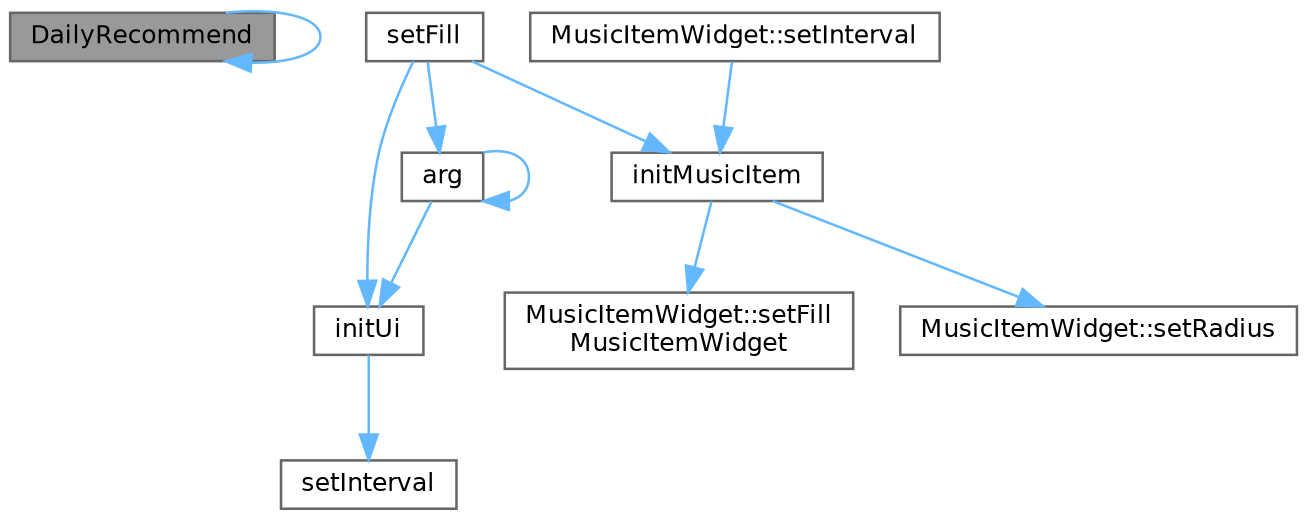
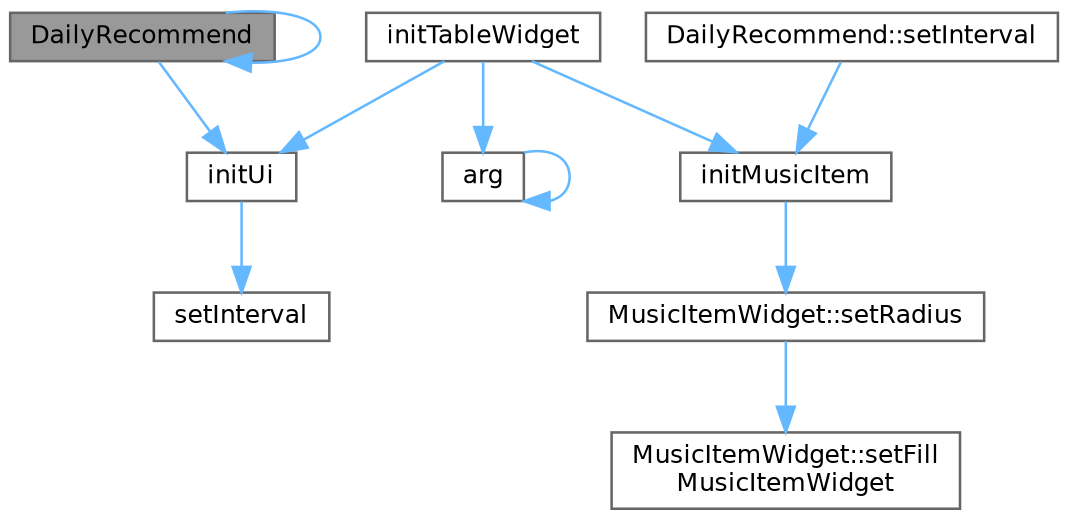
node "setFill": label "setFill" -> "initTableWidget"
node "MusicItemWidget::setInterval": label "MusicItemWidget::setInterval" -> "DailyRecommend::setInterval"
edge "initMusicItem" -> "MusicItemWidget::setFill MusicItemWidget": now "MusicItemWidget::setRadius" -> "MusicItemWidget::setFill MusicItemWidget"
edge "arg" -> "initUi": now "DailyRecommend" -> "initUi"
